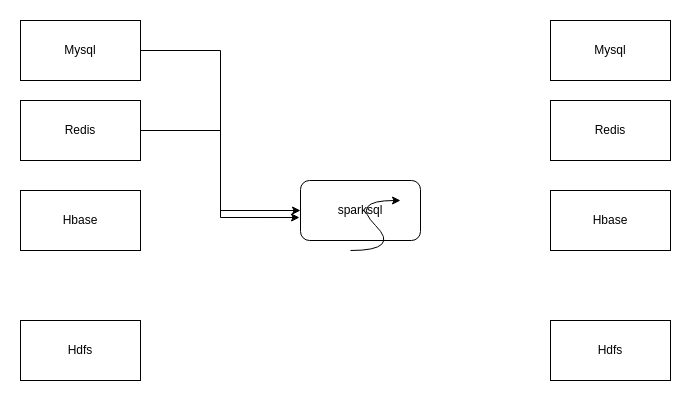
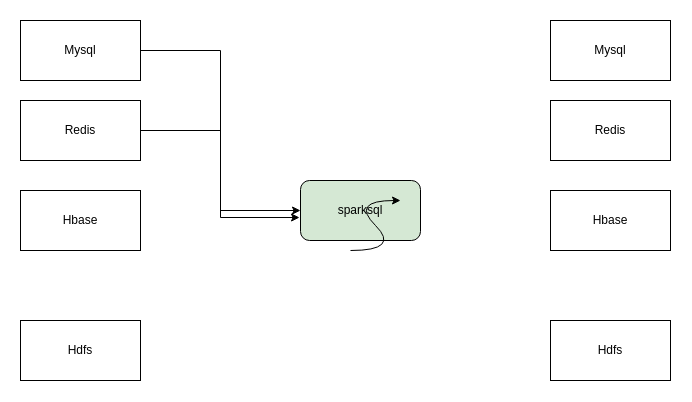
node "sparksql": fillcolor #ffffff -> #d5e8d4
